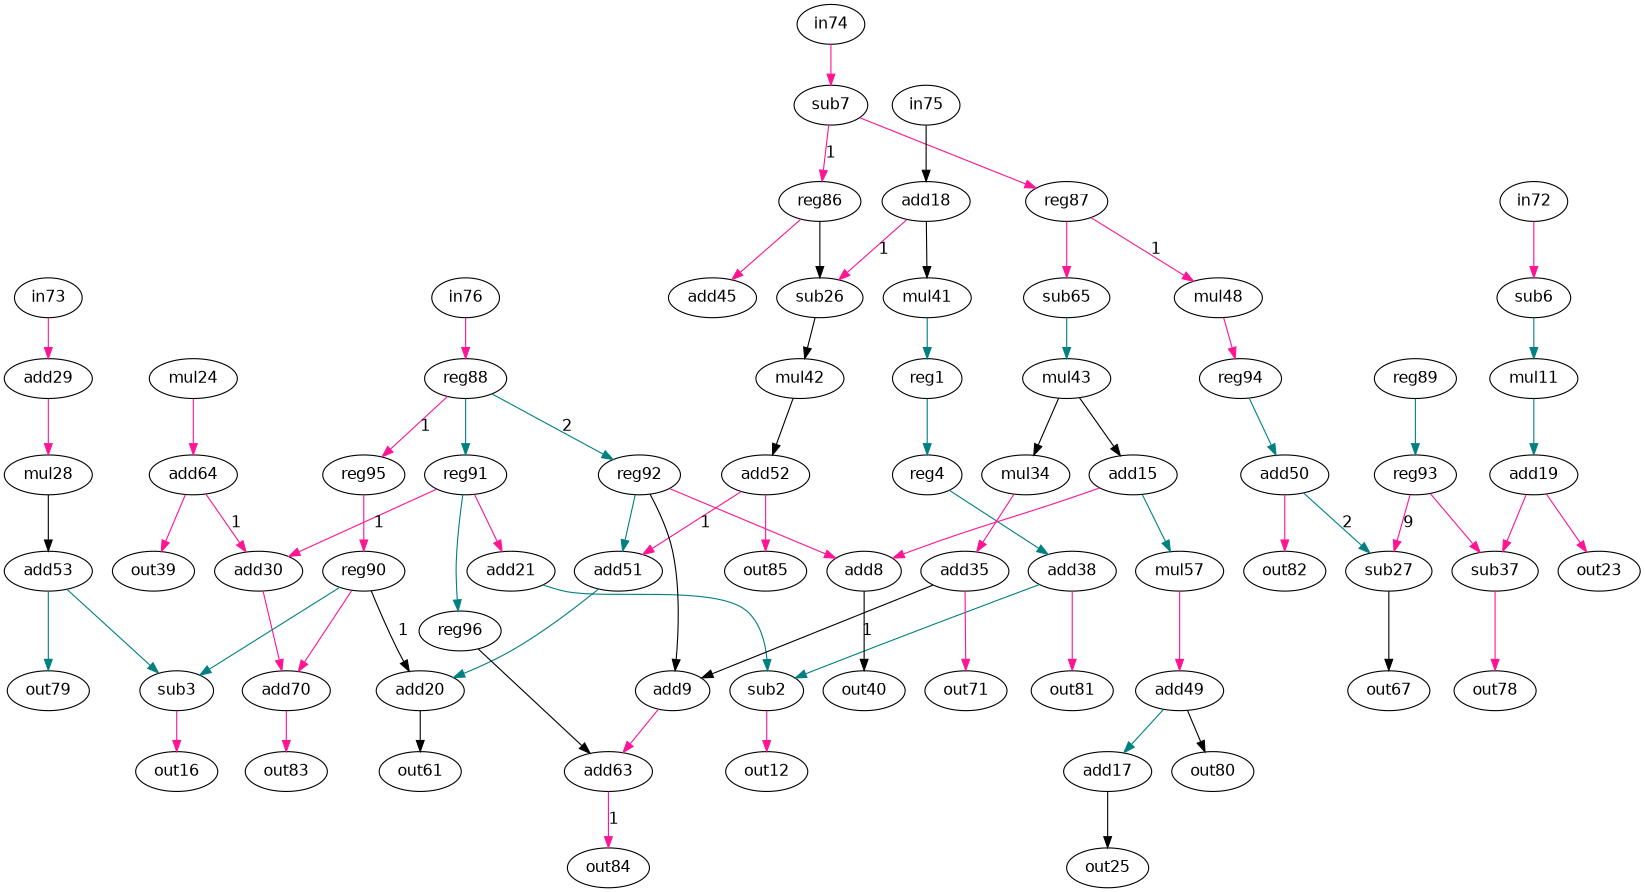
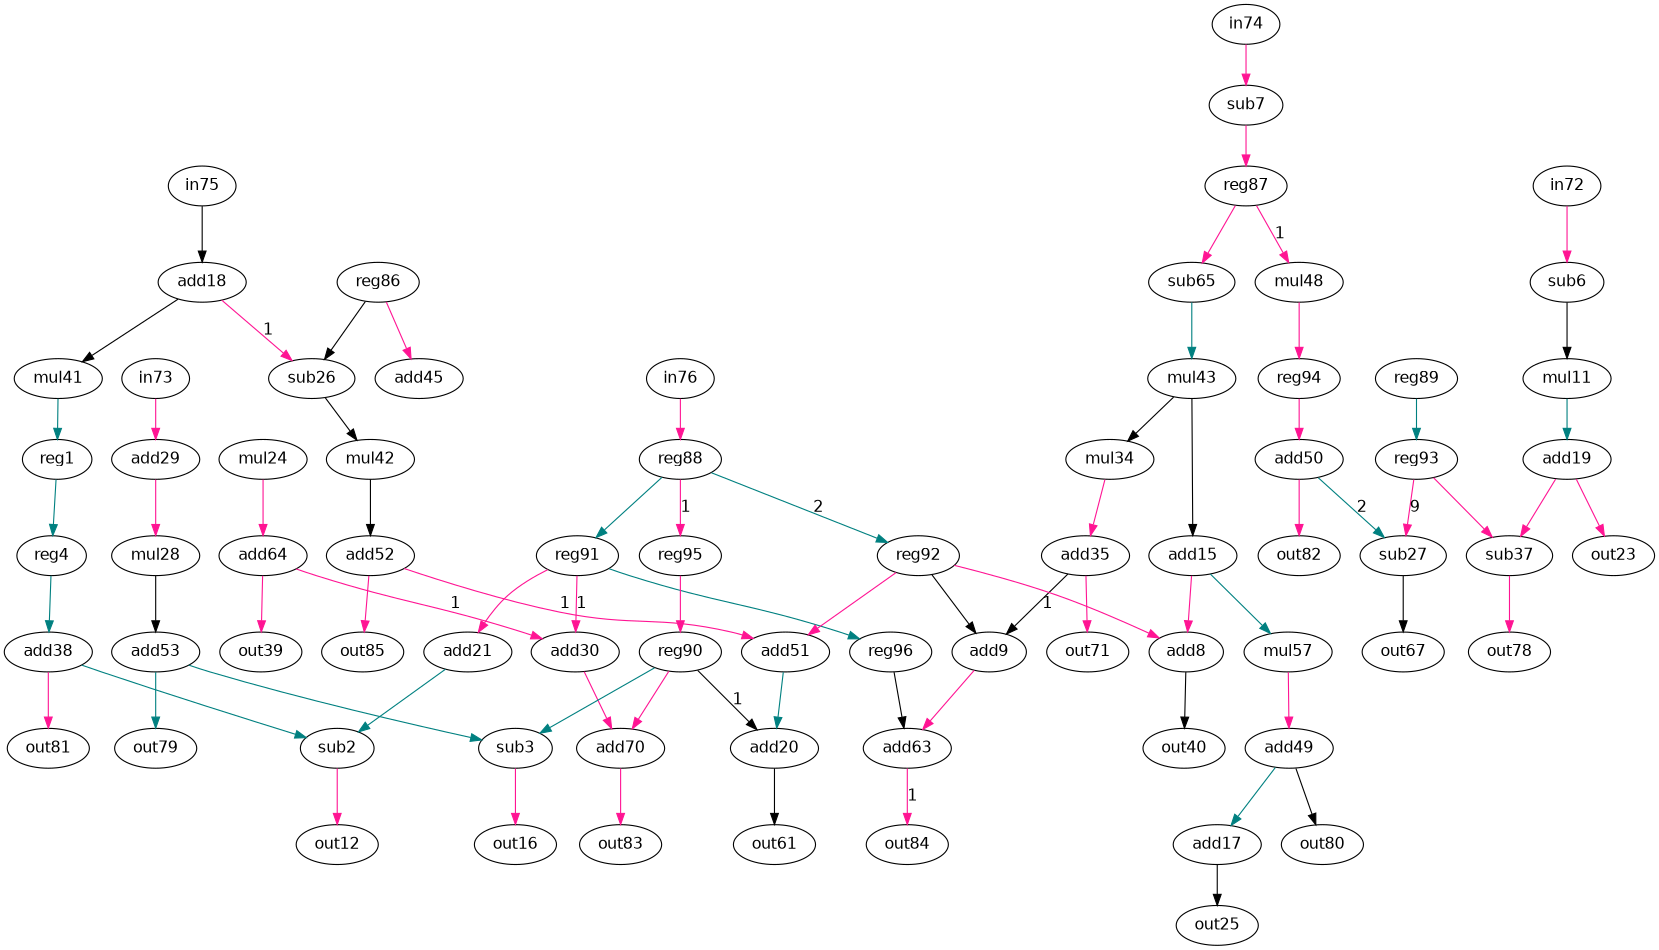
edge "sub7" -> "reg86": removed, label "1"
edge "sub6" -> "mul11": color teal -> black
edge "reg94" -> "add50": color teal -> deeppink
edge "reg92" -> "add51": color teal -> deeppink
